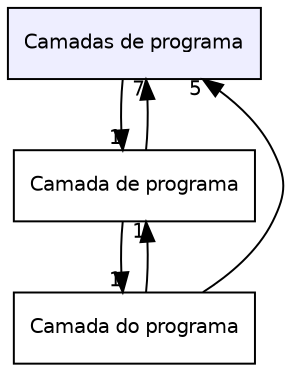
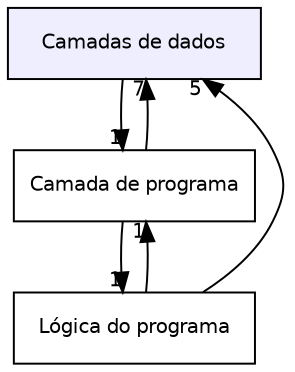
node "Camadas de programa": label "Camadas de programa" -> "Camadas de dados"
node "Camada do programa": label "Camada do programa" -> "Lógica do programa"
